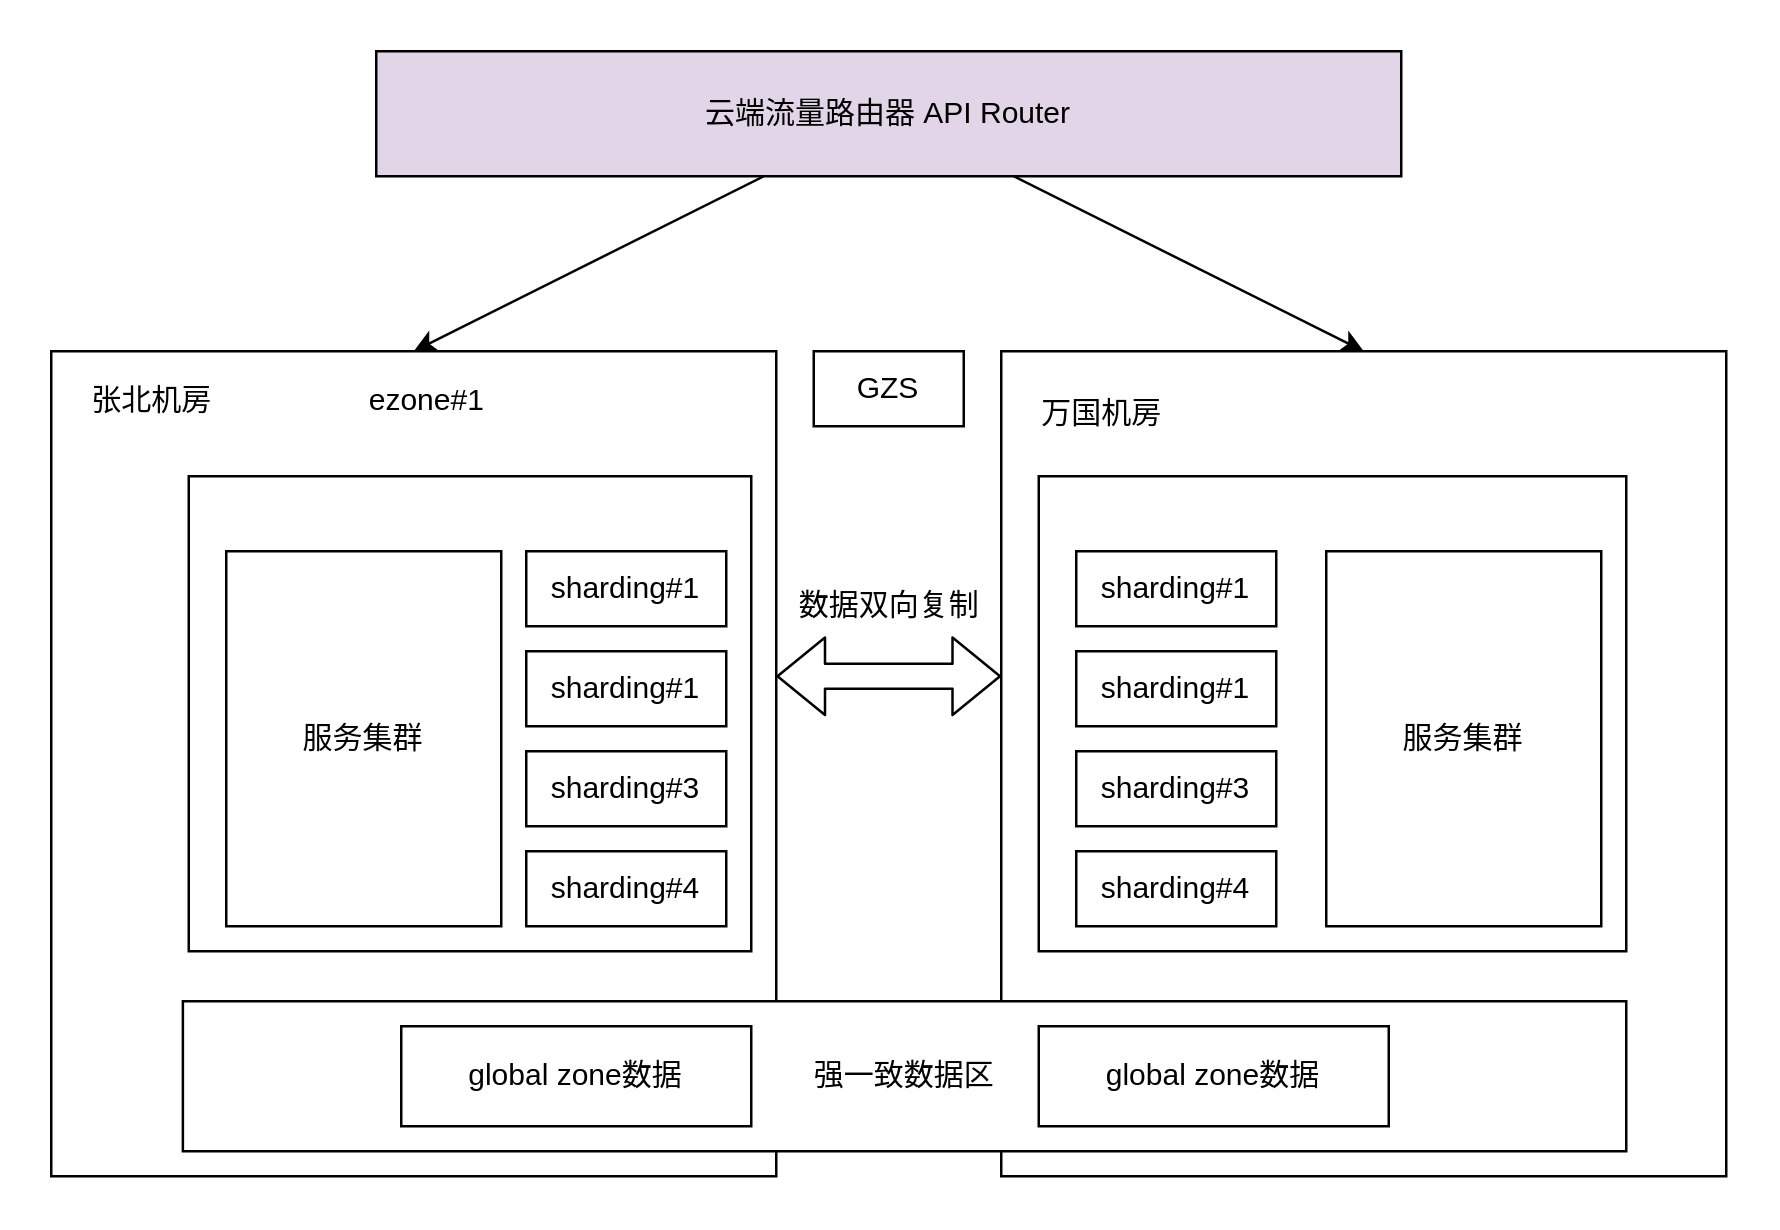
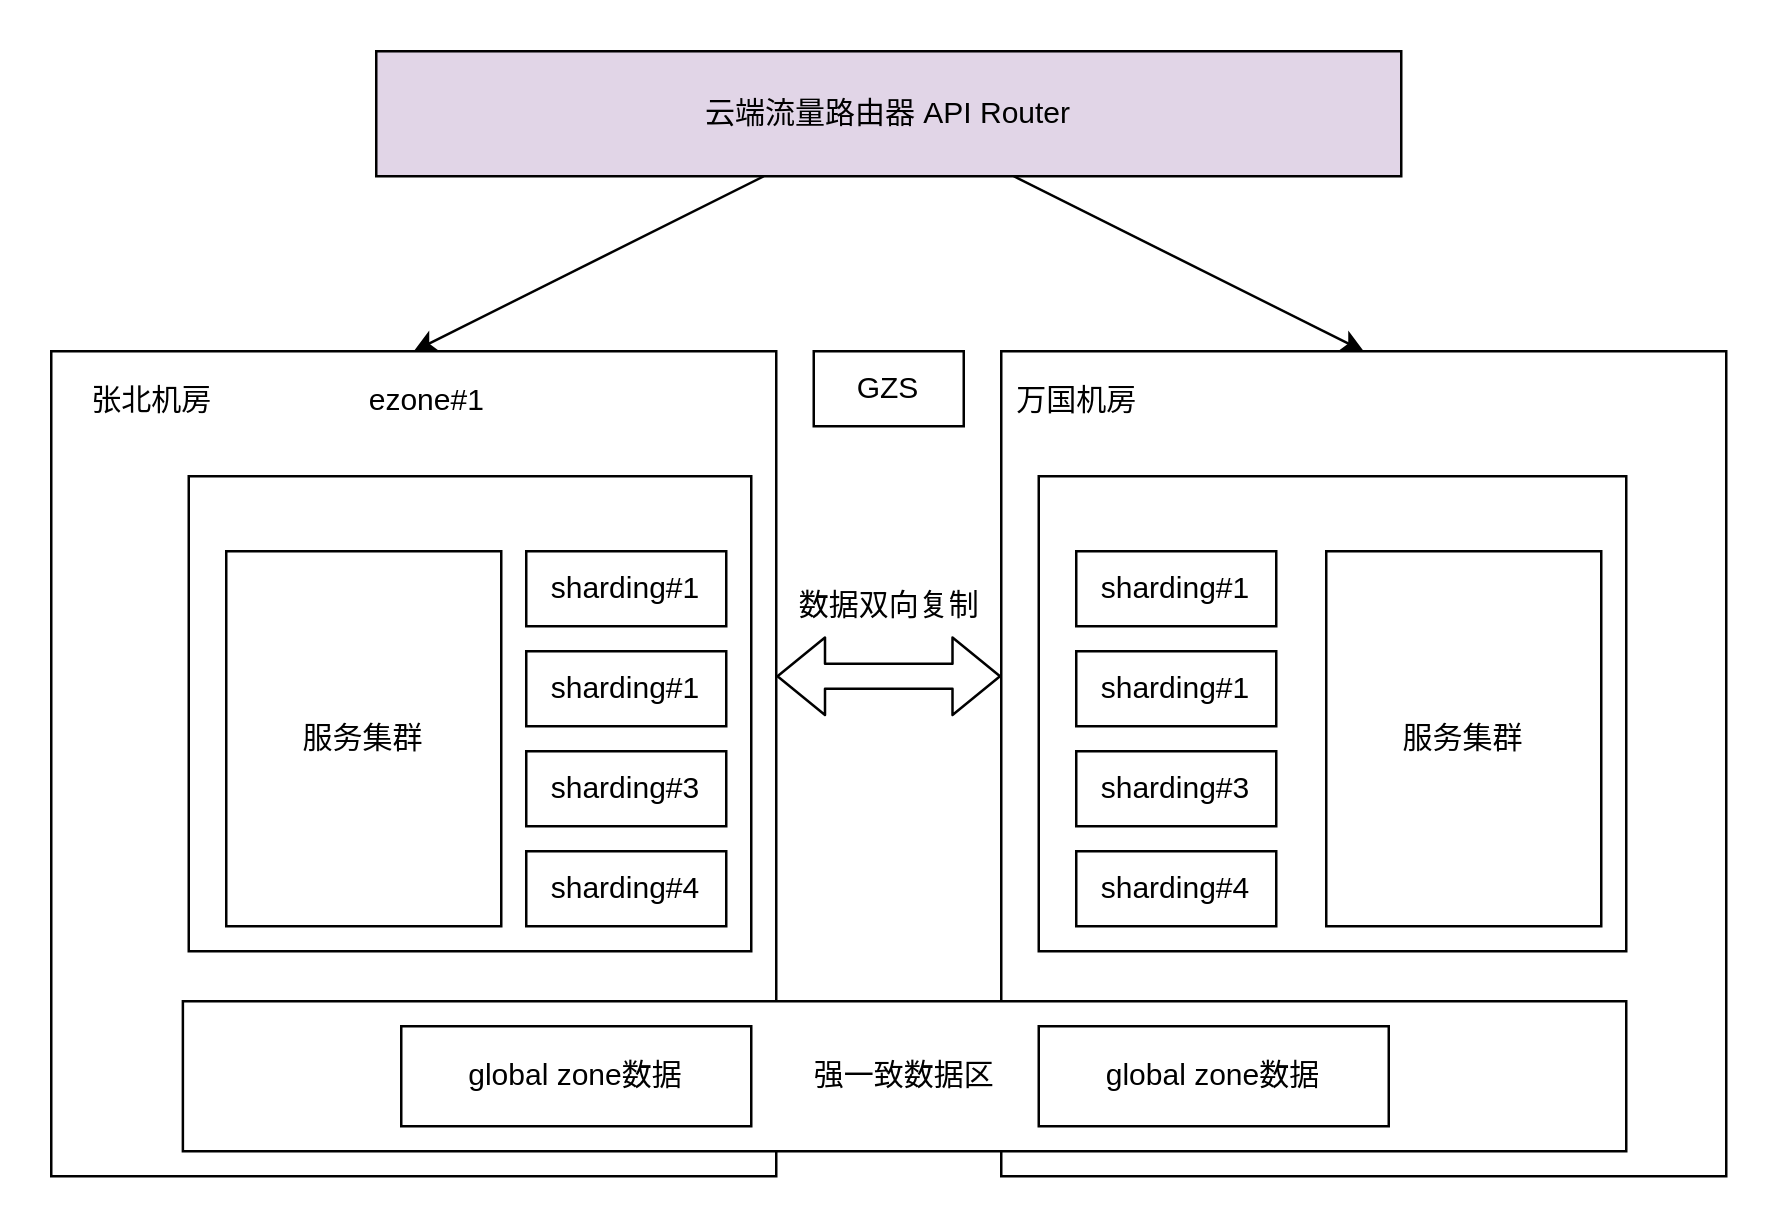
node "万国机房": moved (1101, 414) -> (1076, 401)
